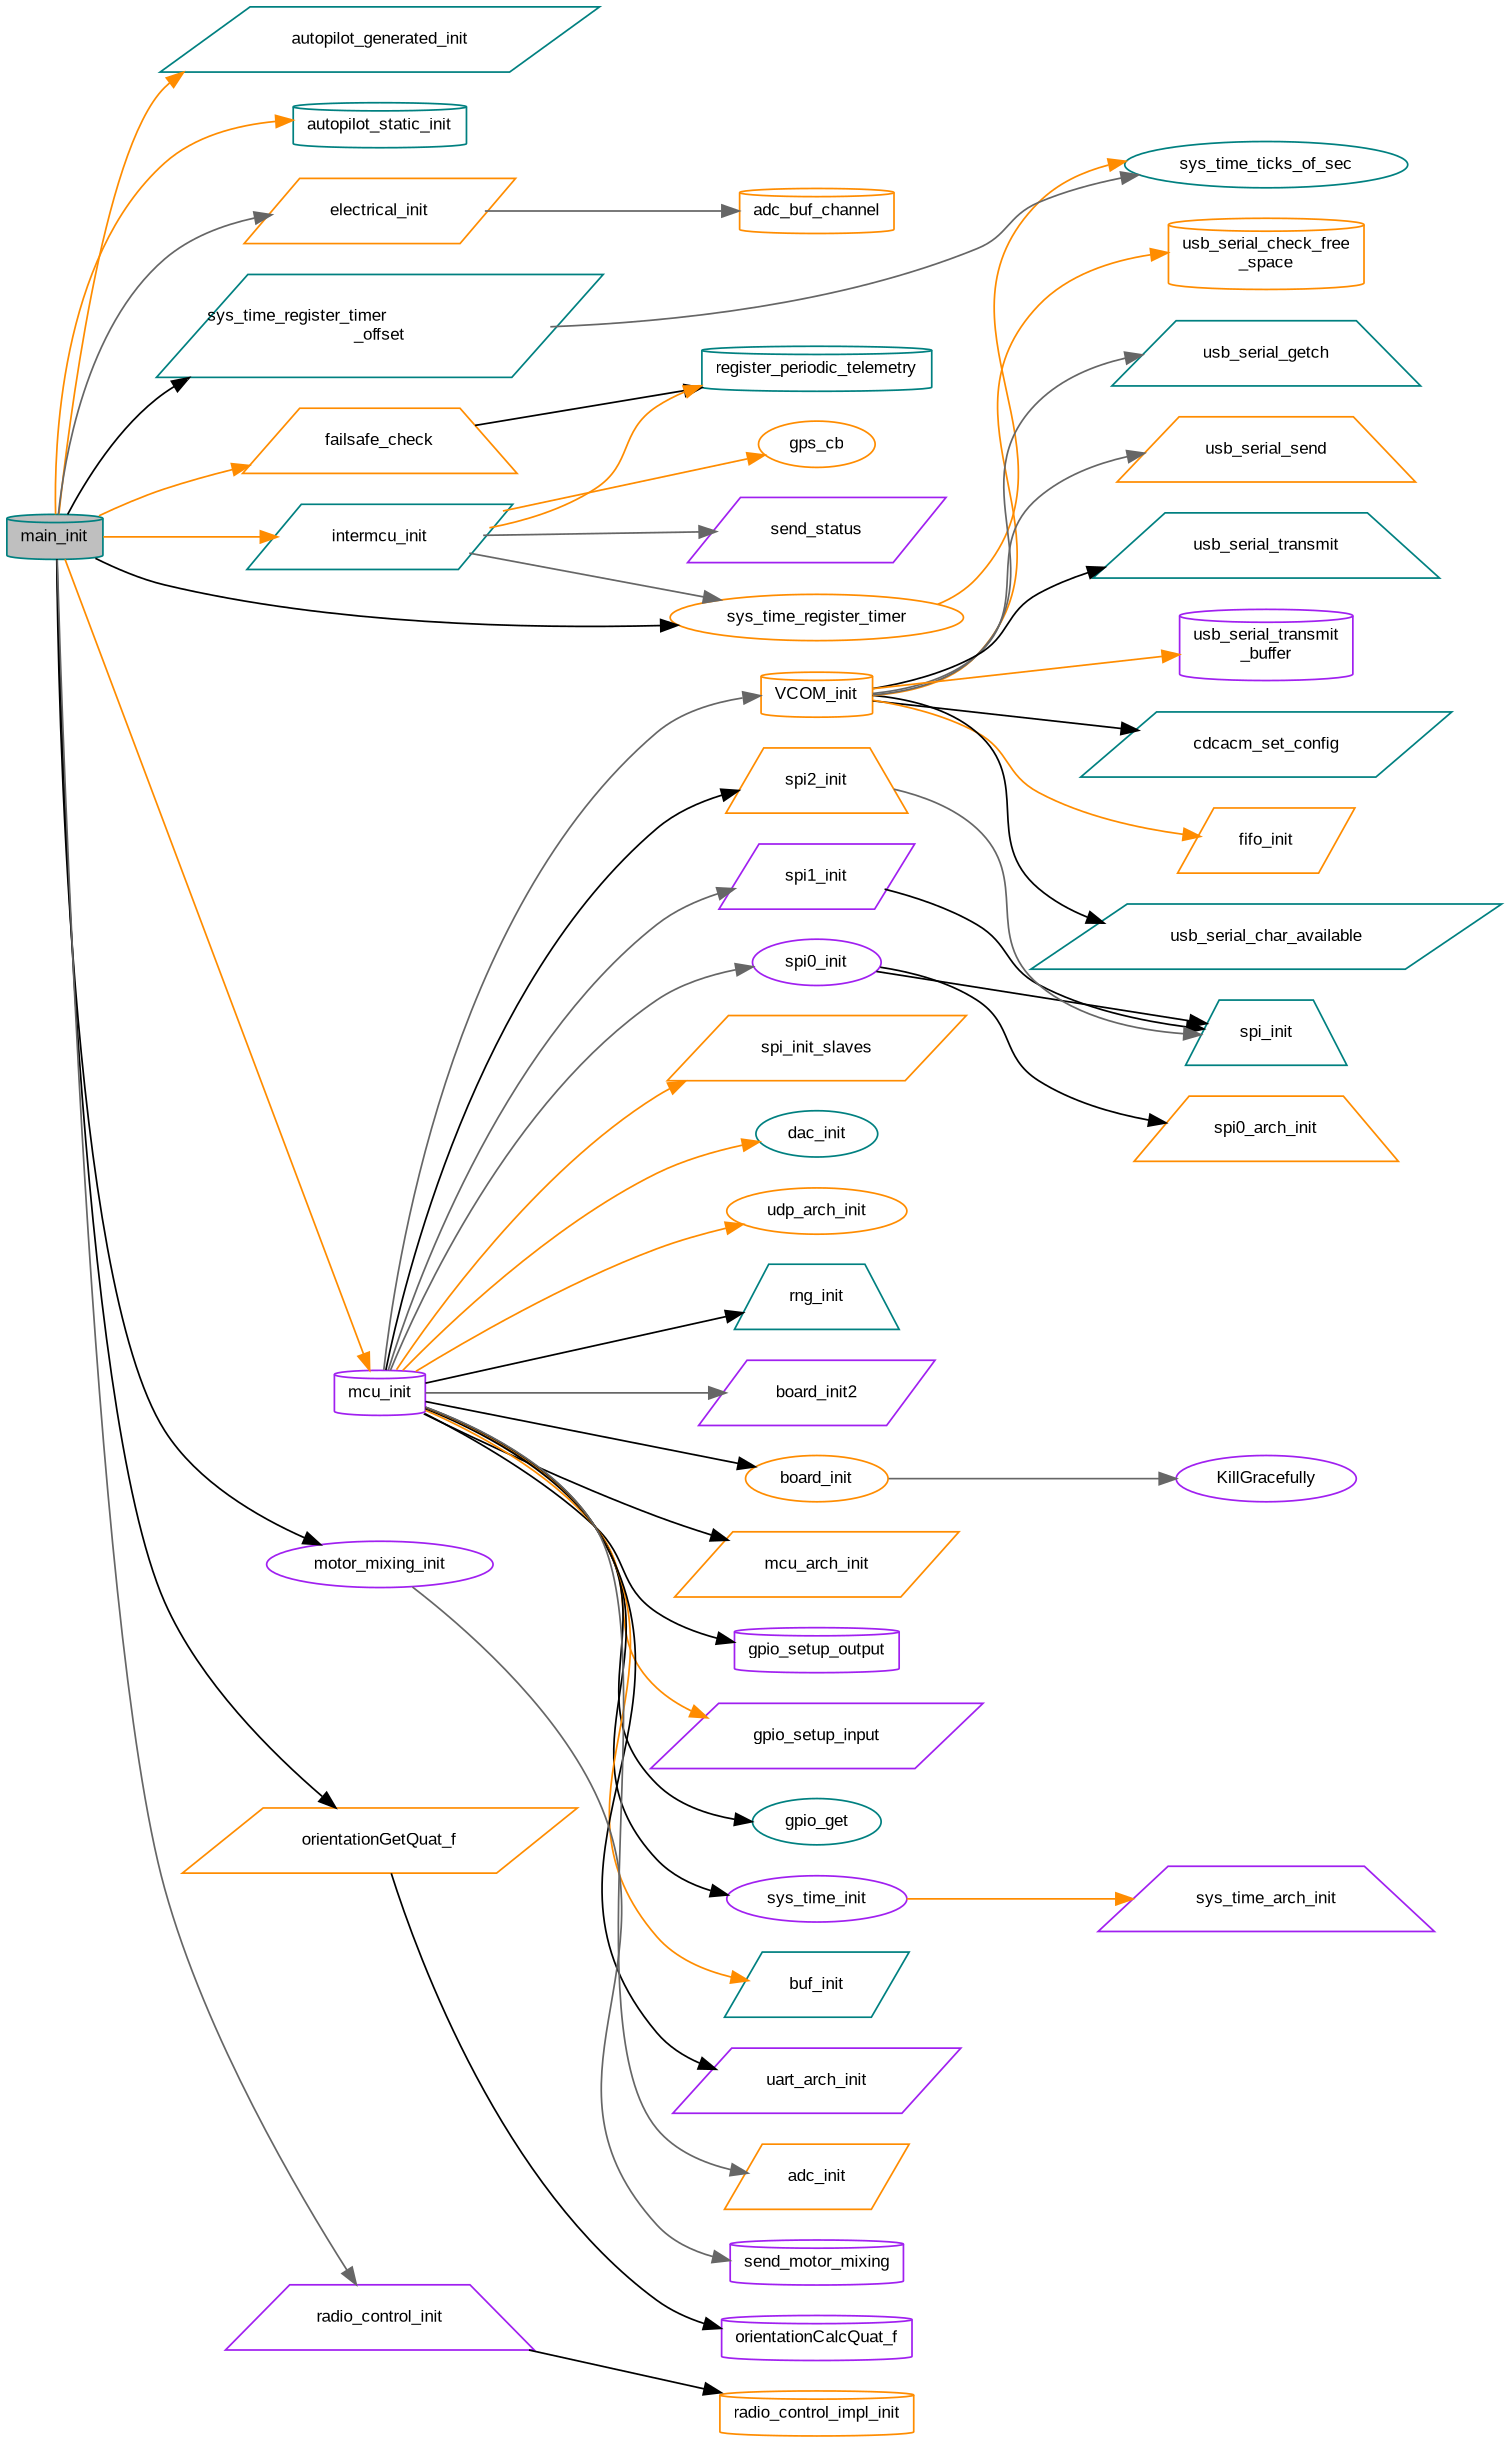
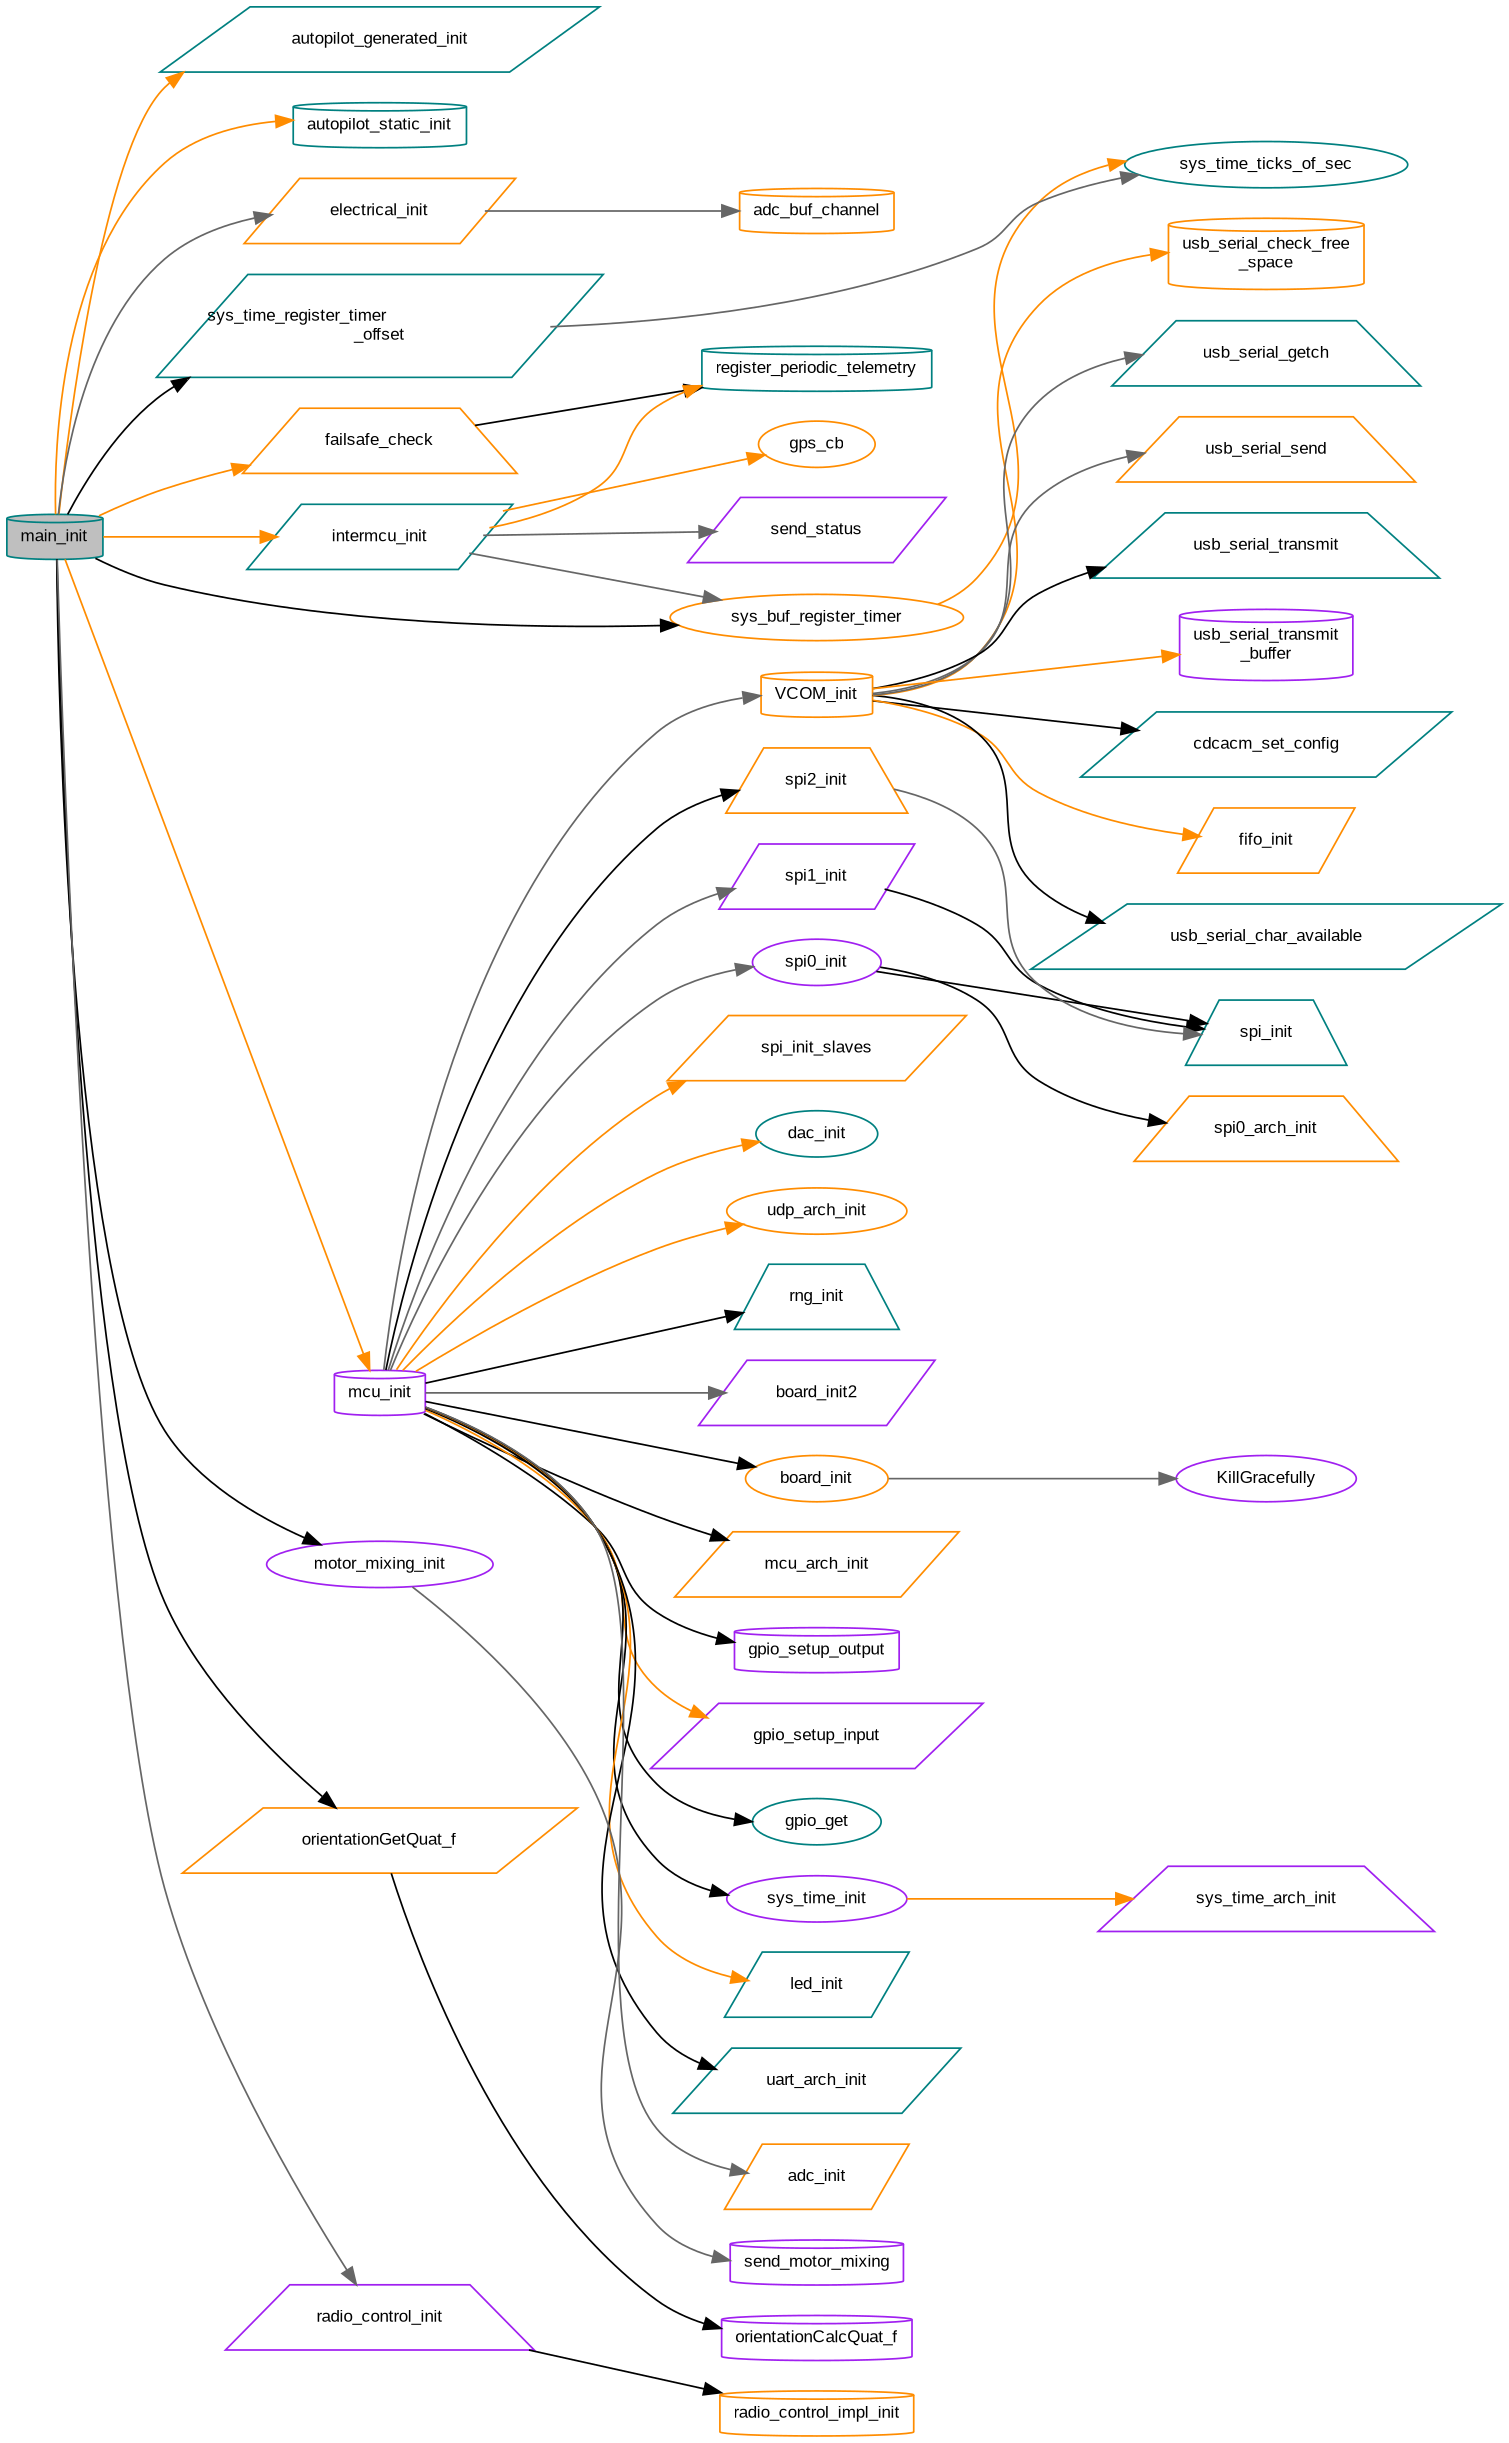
node "sys_time_register_timer": label "sys_time_register_timer" -> "sys_buf_register_timer"
node "buf_init": label "buf_init" -> "led_init"
node "uart_arch_init": color purple -> teal
